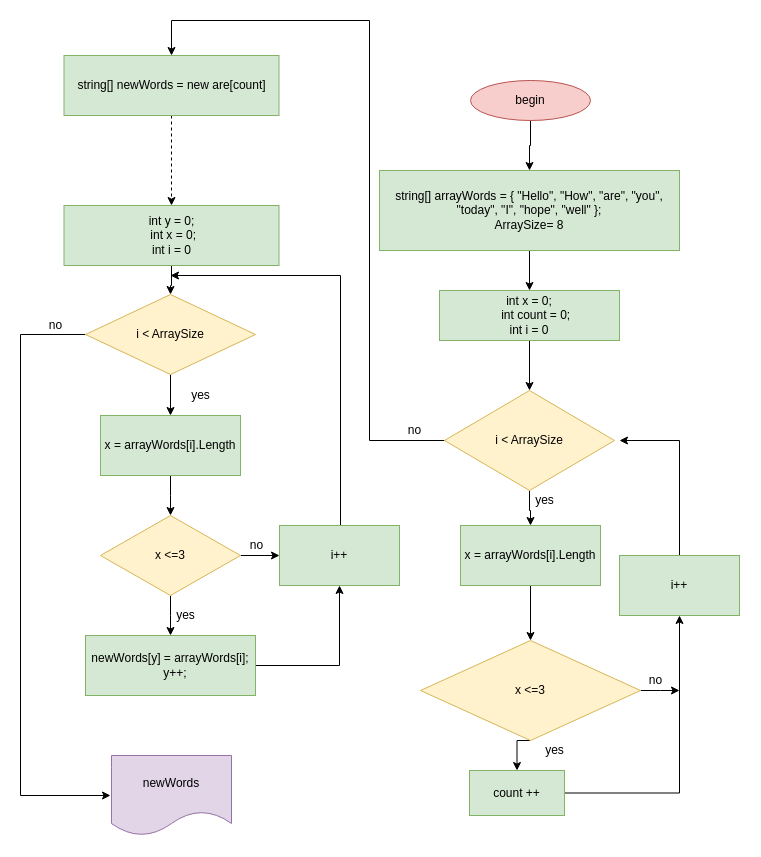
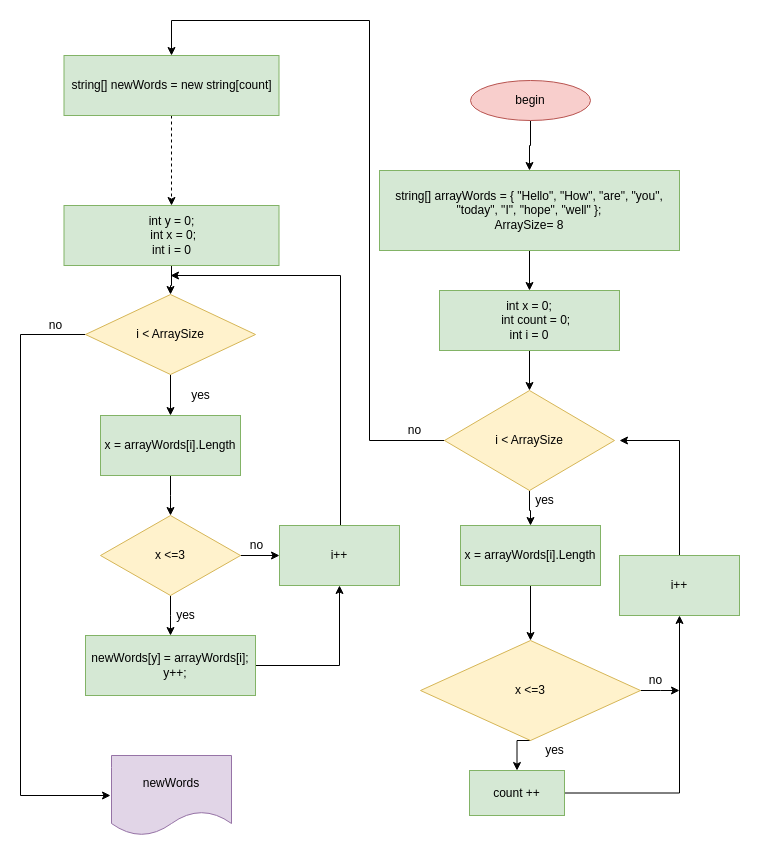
node "string[] newWords = new are[count]": label "string[] newWords = new are[count]" -> "string[] newWords = new string[count]"
node "int x = 0; int count = 0; int i = 0": size 180x50 -> 180x60
